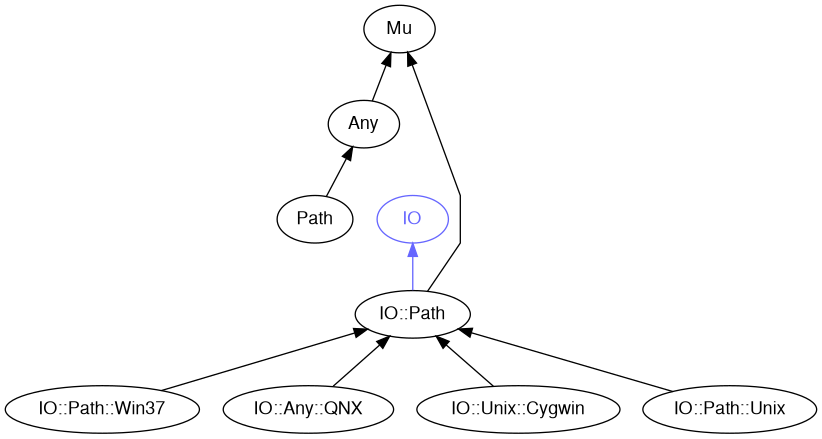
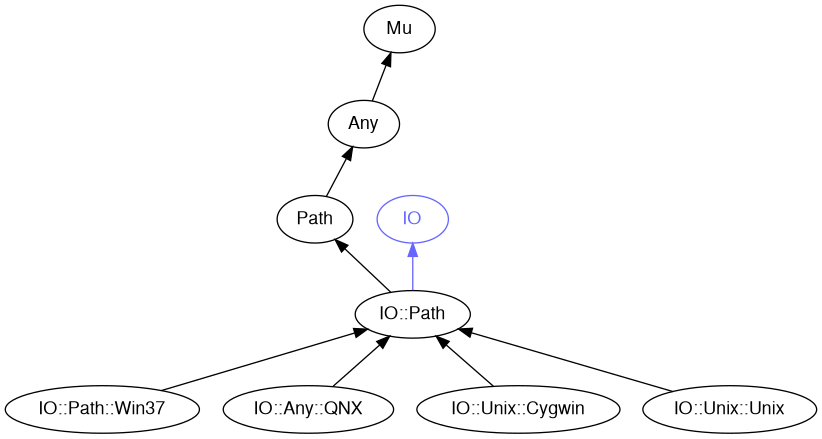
edge "IO::Path" -> "Mu": now "IO::Path" -> "Path"
node "IO::Path::Unix": label "IO::Path::Unix" -> "IO::Unix::Unix"
